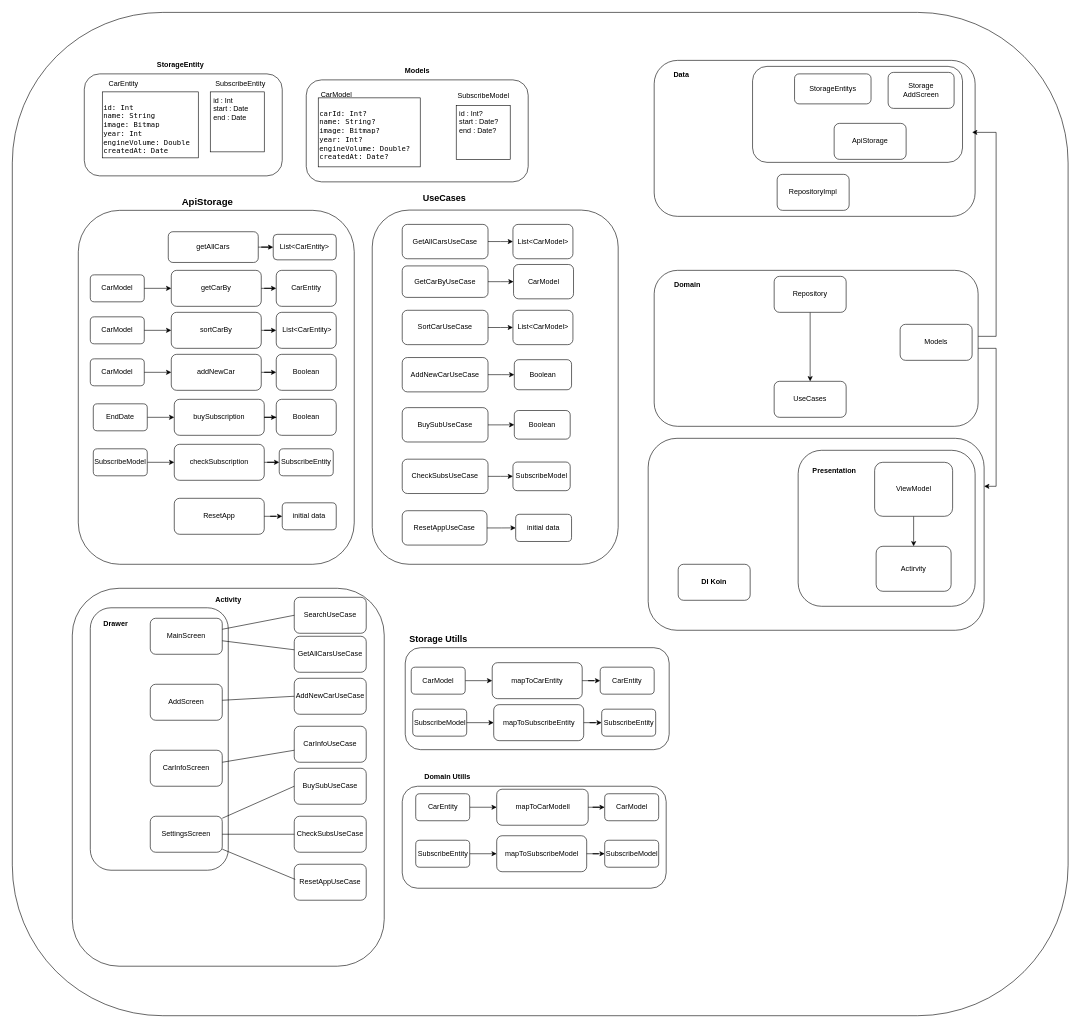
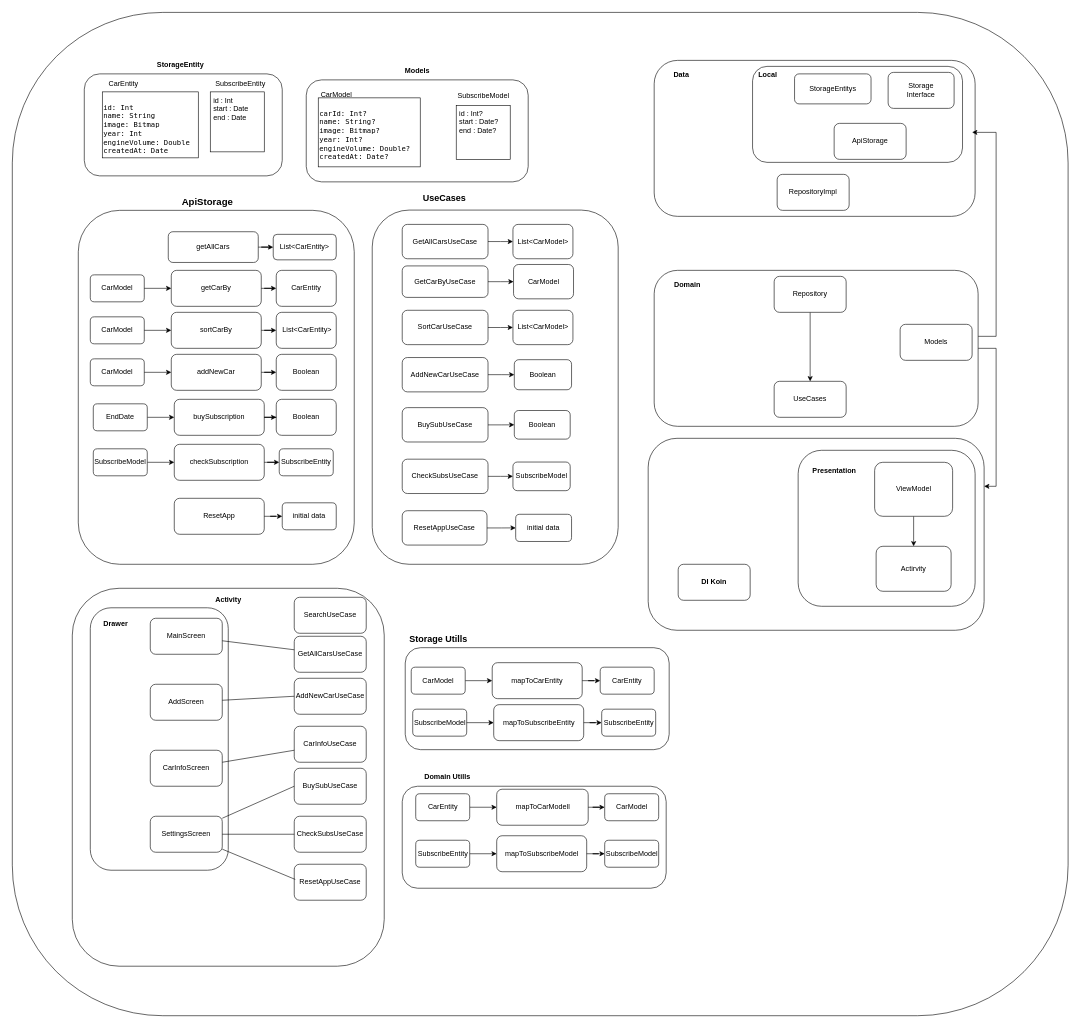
node "Local": added
node "Storage AddScreen": label "Storage AddScreen" -> "Storage Interface"
edge "SearchUseCase" -- "MainScreen": removed
